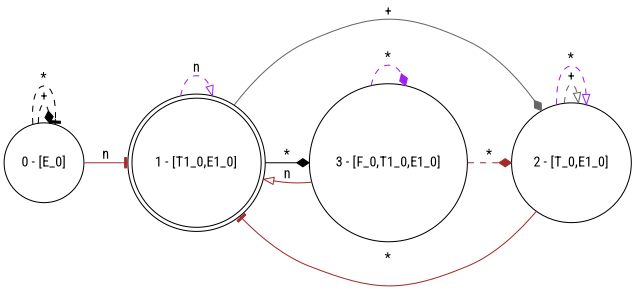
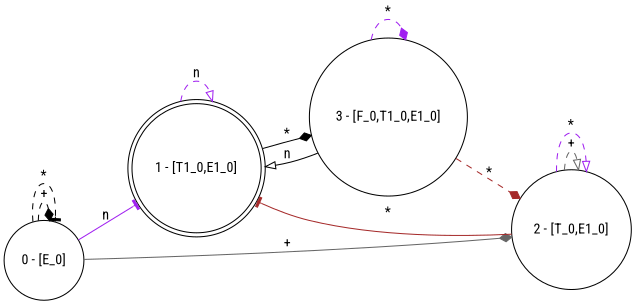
edge "1 - [T1_0,E1_0]" -> "2 - [T_0,E1_0]": now "0 - [E_0]" -> "2 - [T_0,E1_0]"
edge "0 - [E_0]" -> "1 - [T1_0,E1_0]": color brown -> purple
edge "3 - [F_0,T1_0,E1_0]" -> "1 - [T1_0,E1_0]": color brown -> black
